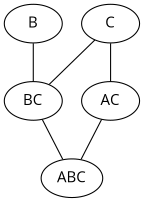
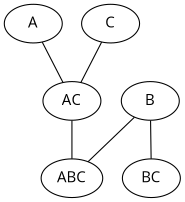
node "A": added
edge "C" -- "BC": removed
edge "BC" -- "ABC": now "B" -- "ABC"
